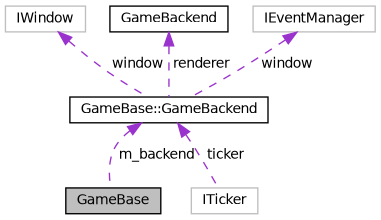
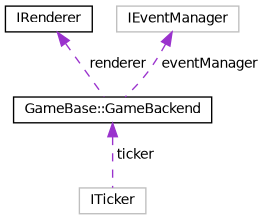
node "IWindow": removed
node "GameBackend": label "GameBackend" -> "IRenderer"
edge "GameBase::GameBackend" -> "IEventManager": label " window" -> " eventManager"
node "GameBase": removed
